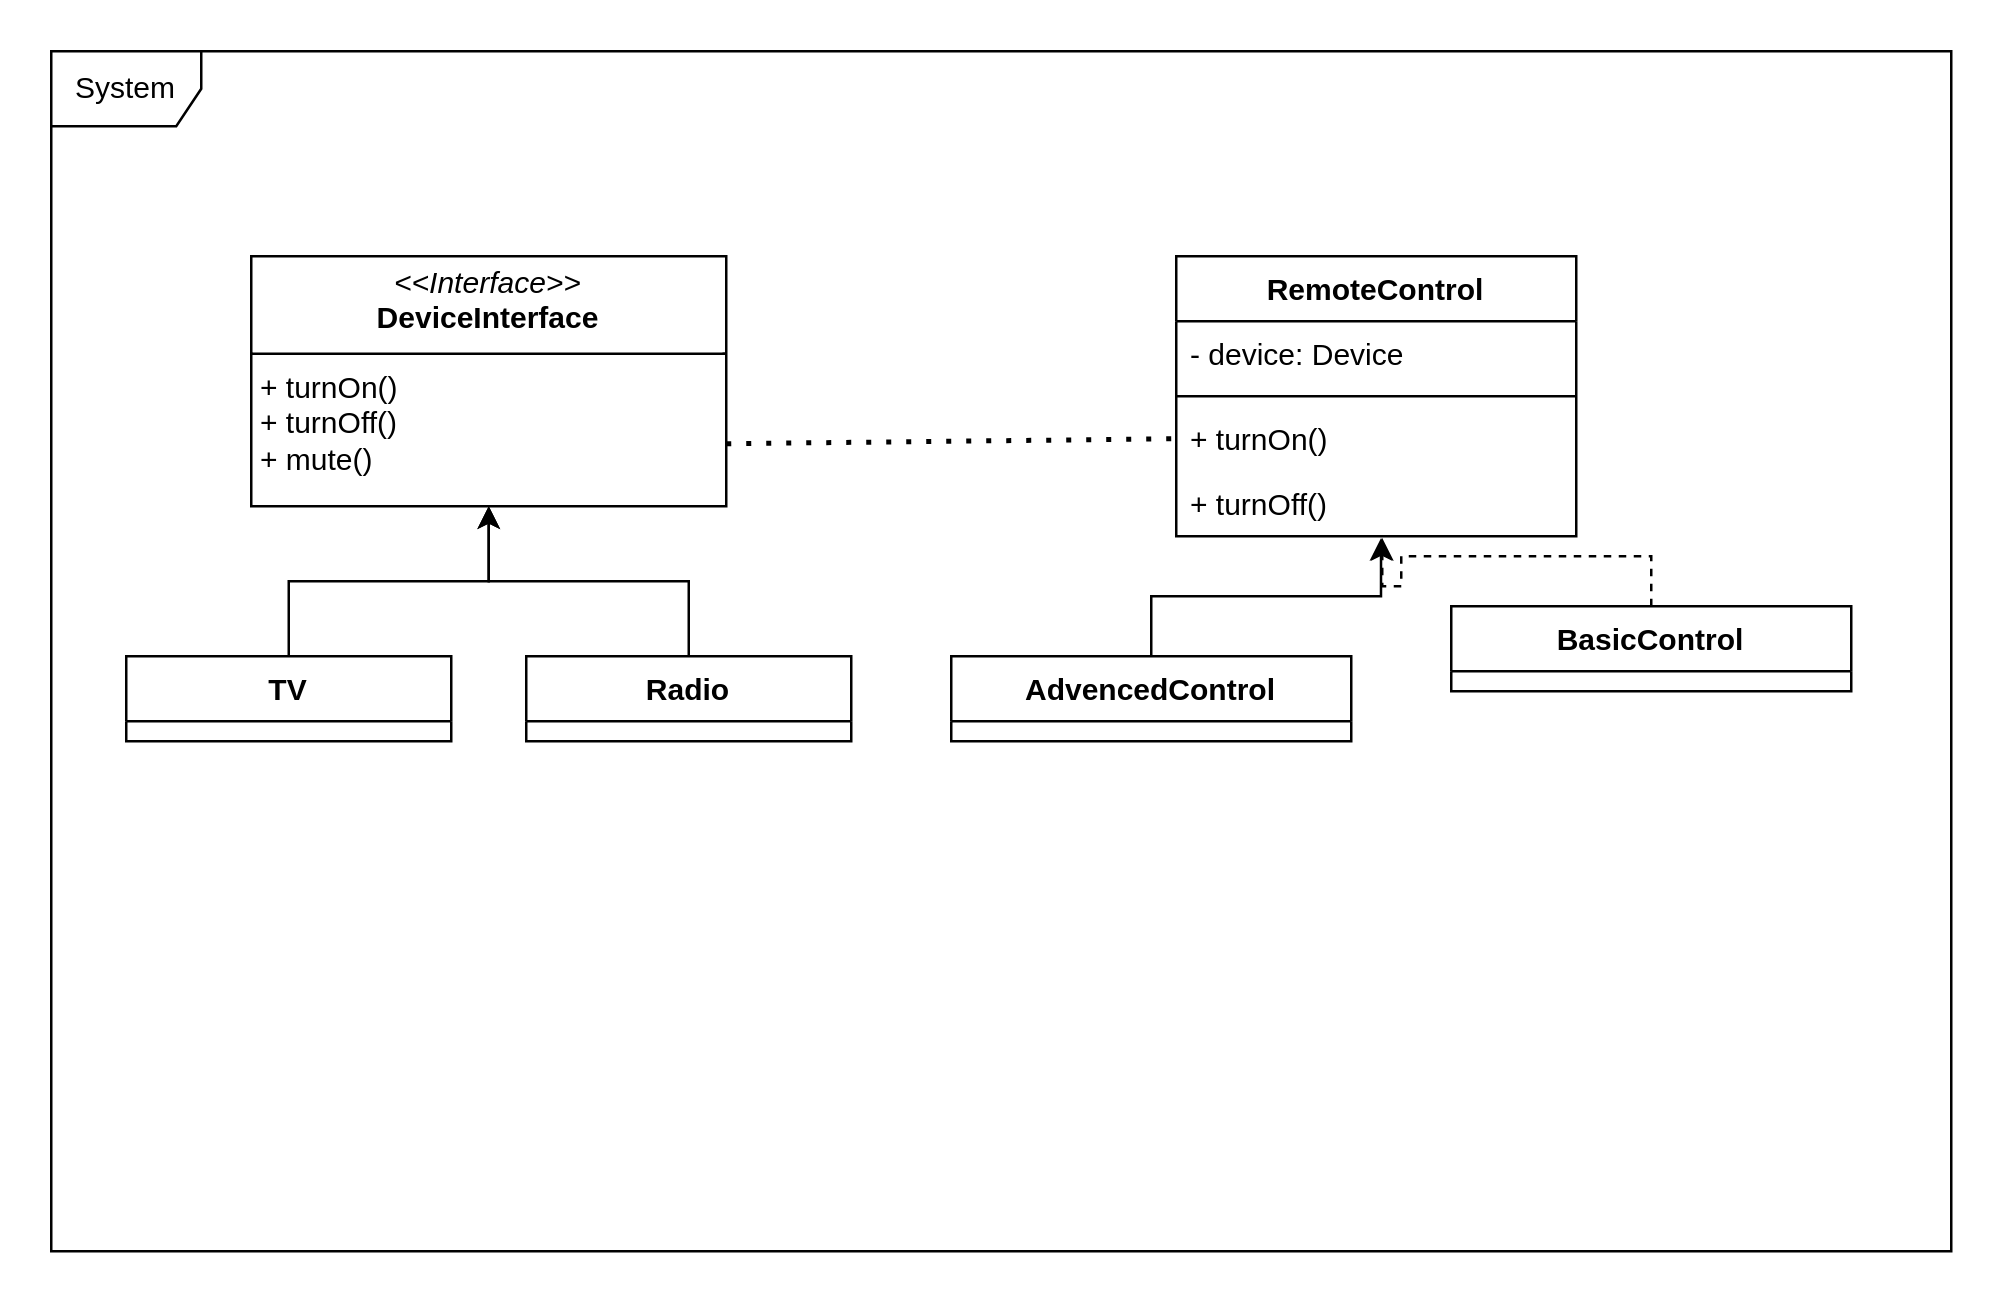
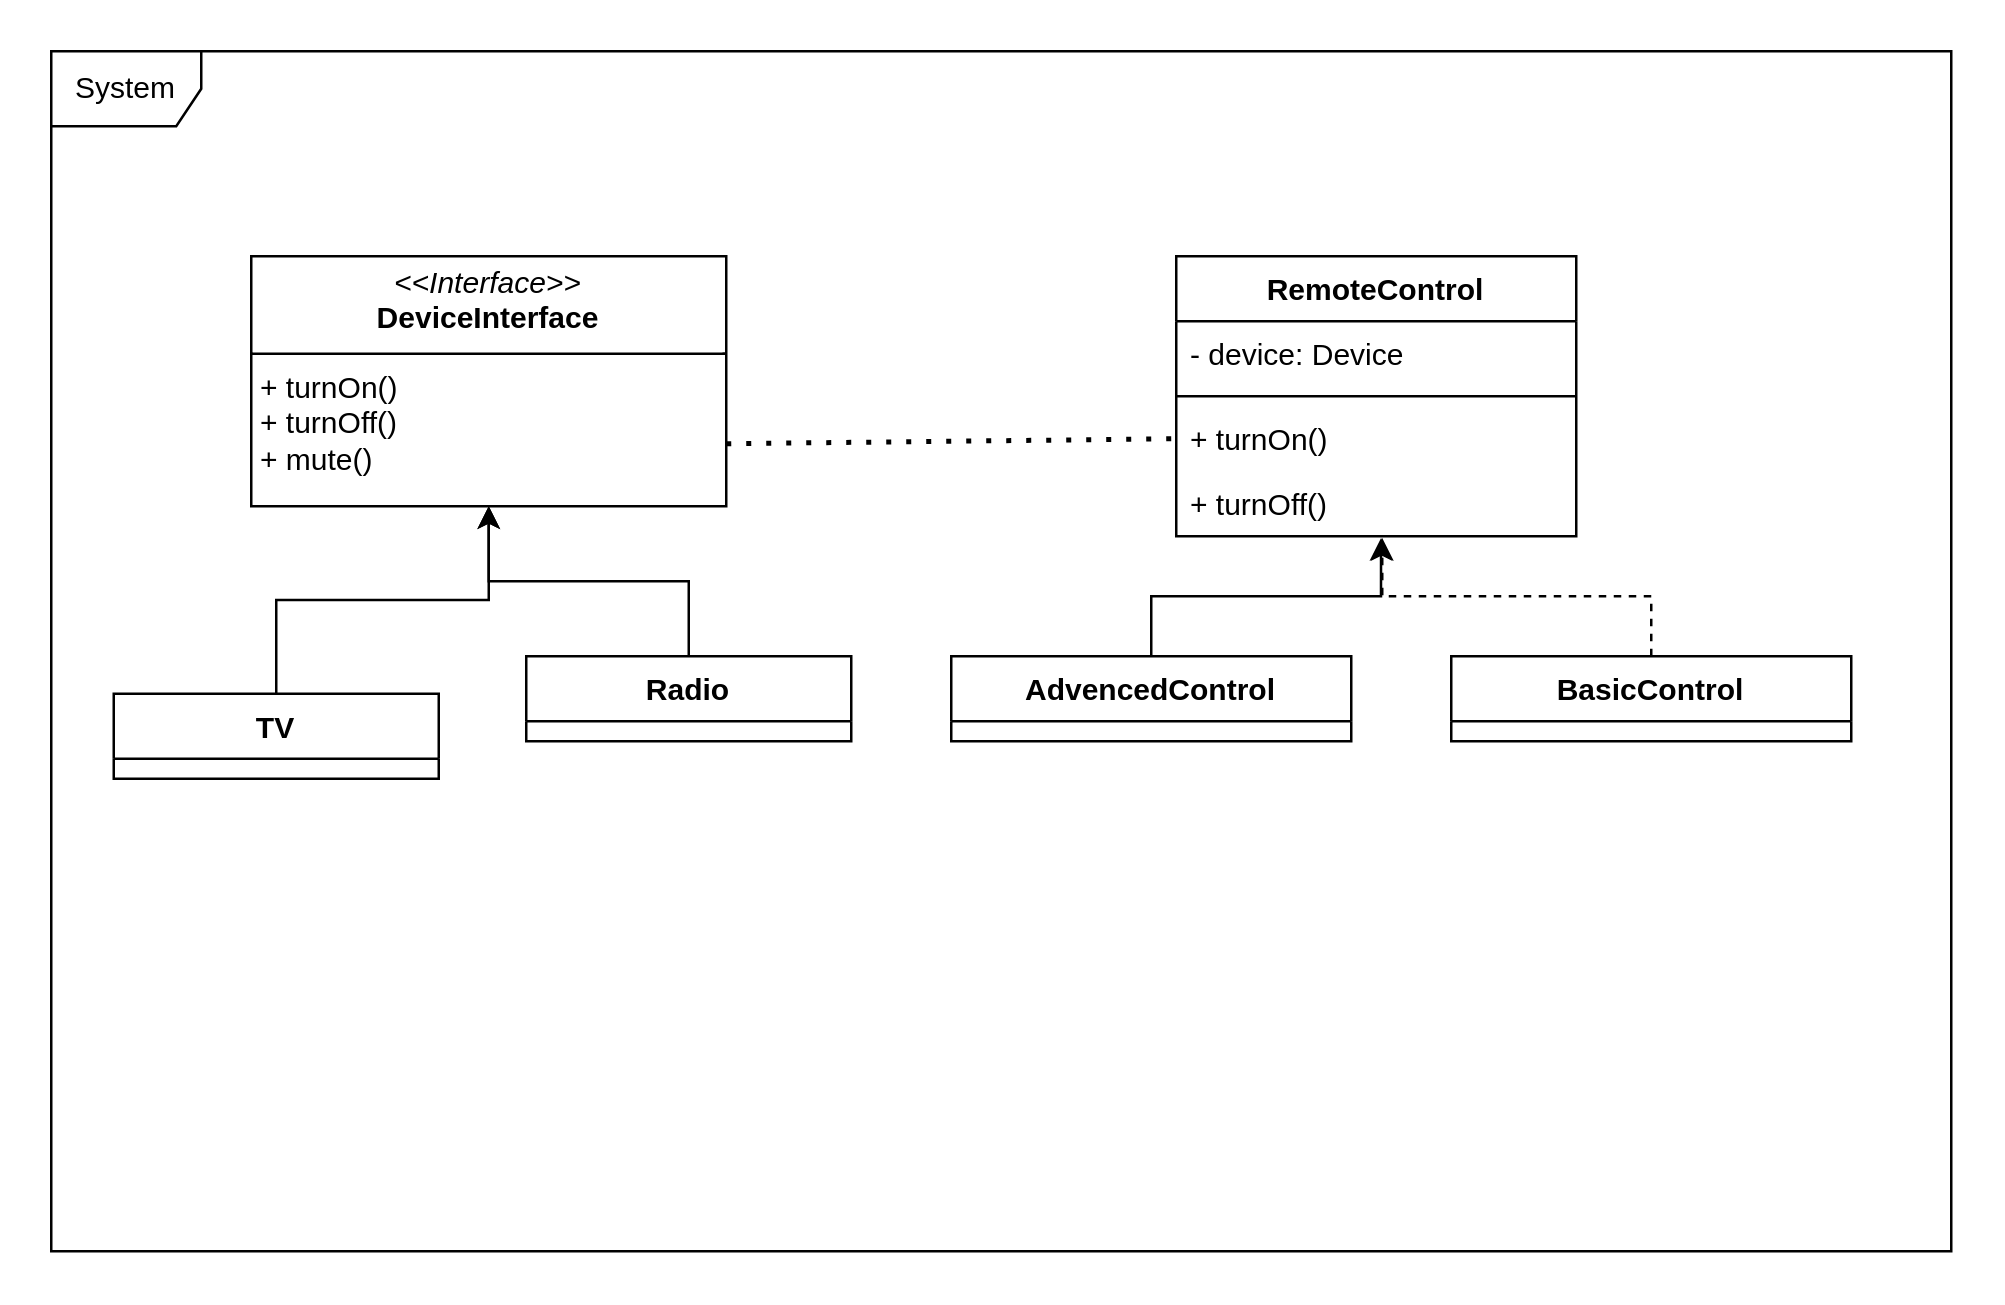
node "BasicControl": moved (1651, 649) -> (1651, 699)
node "TV": moved (289, 699) -> (276, 736)
